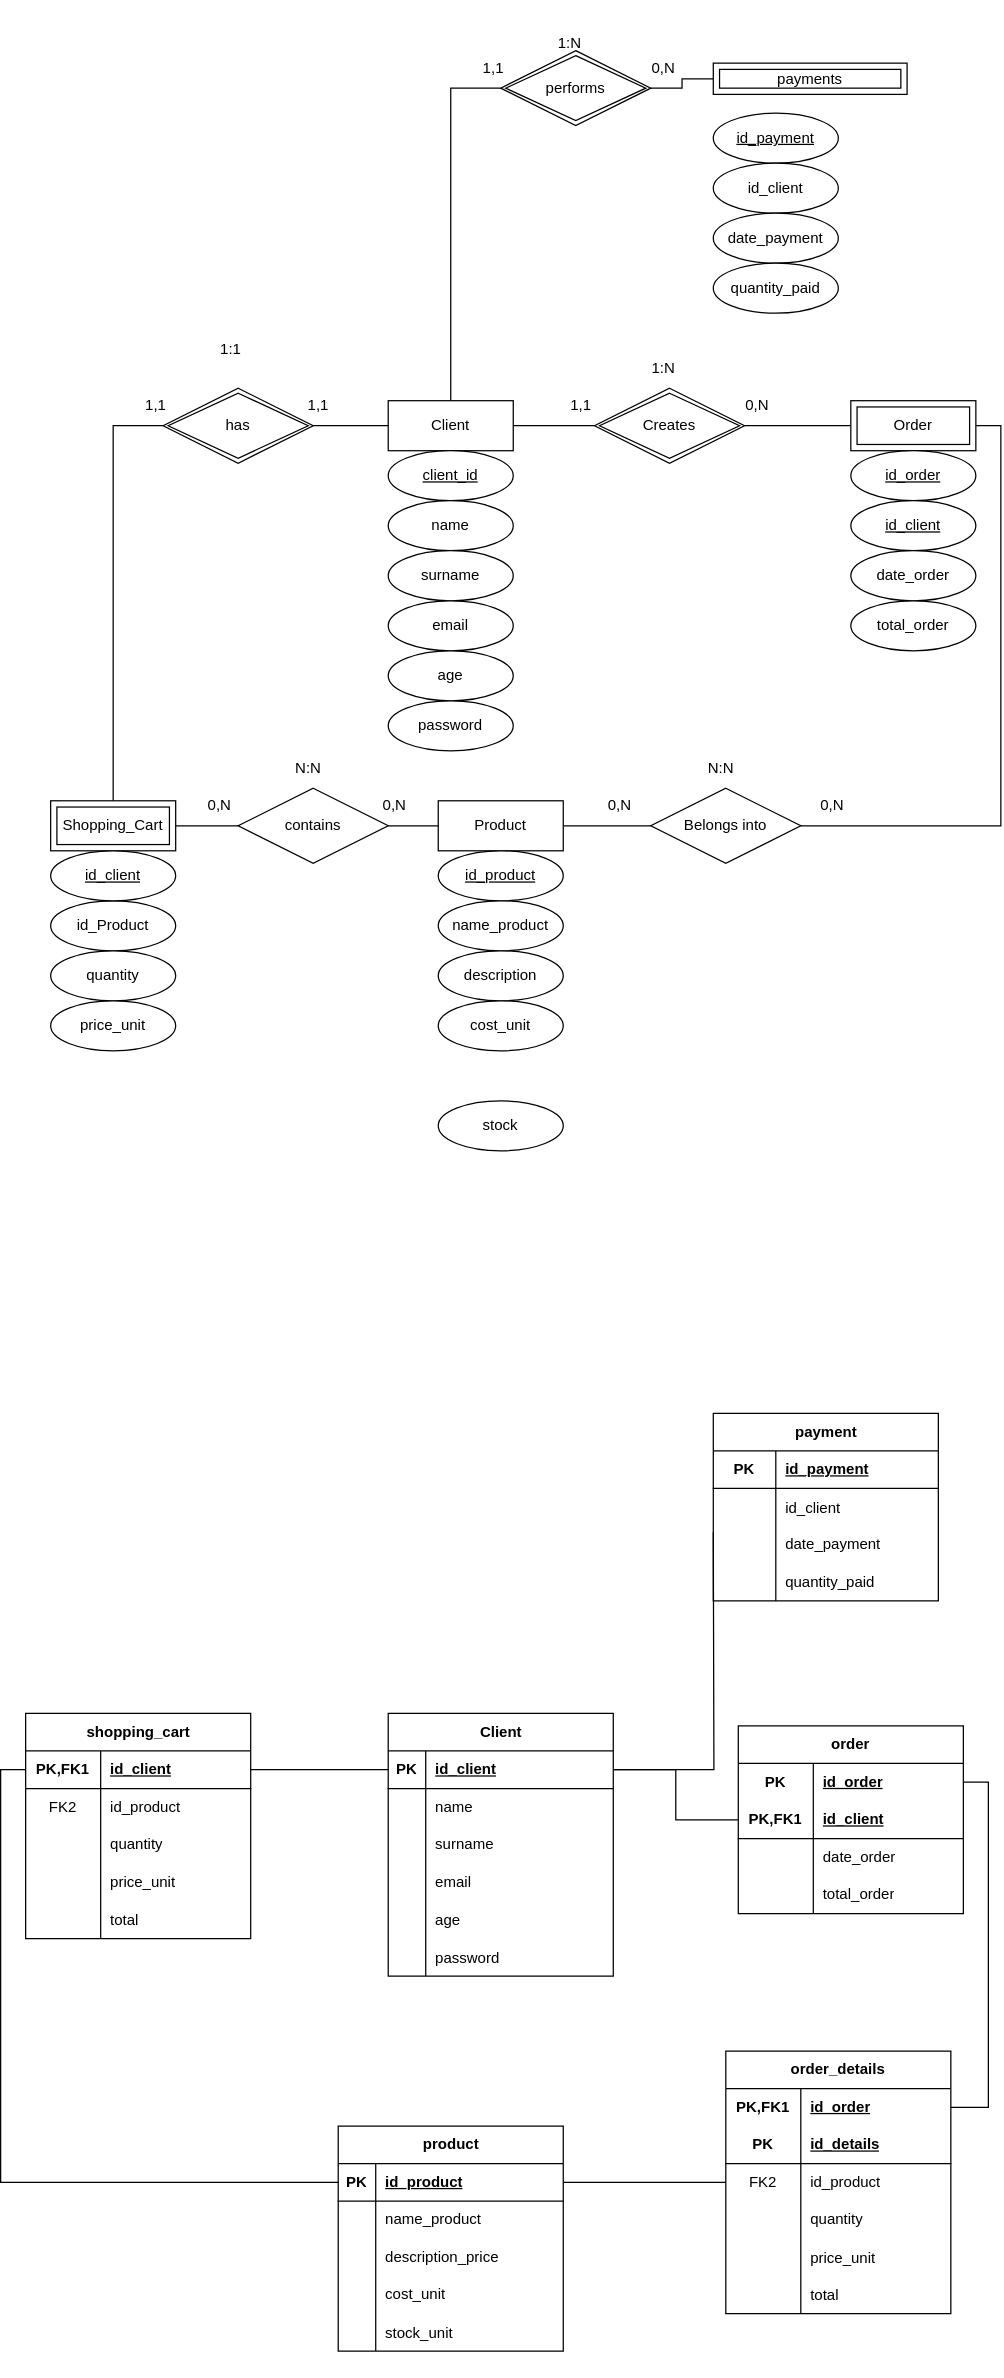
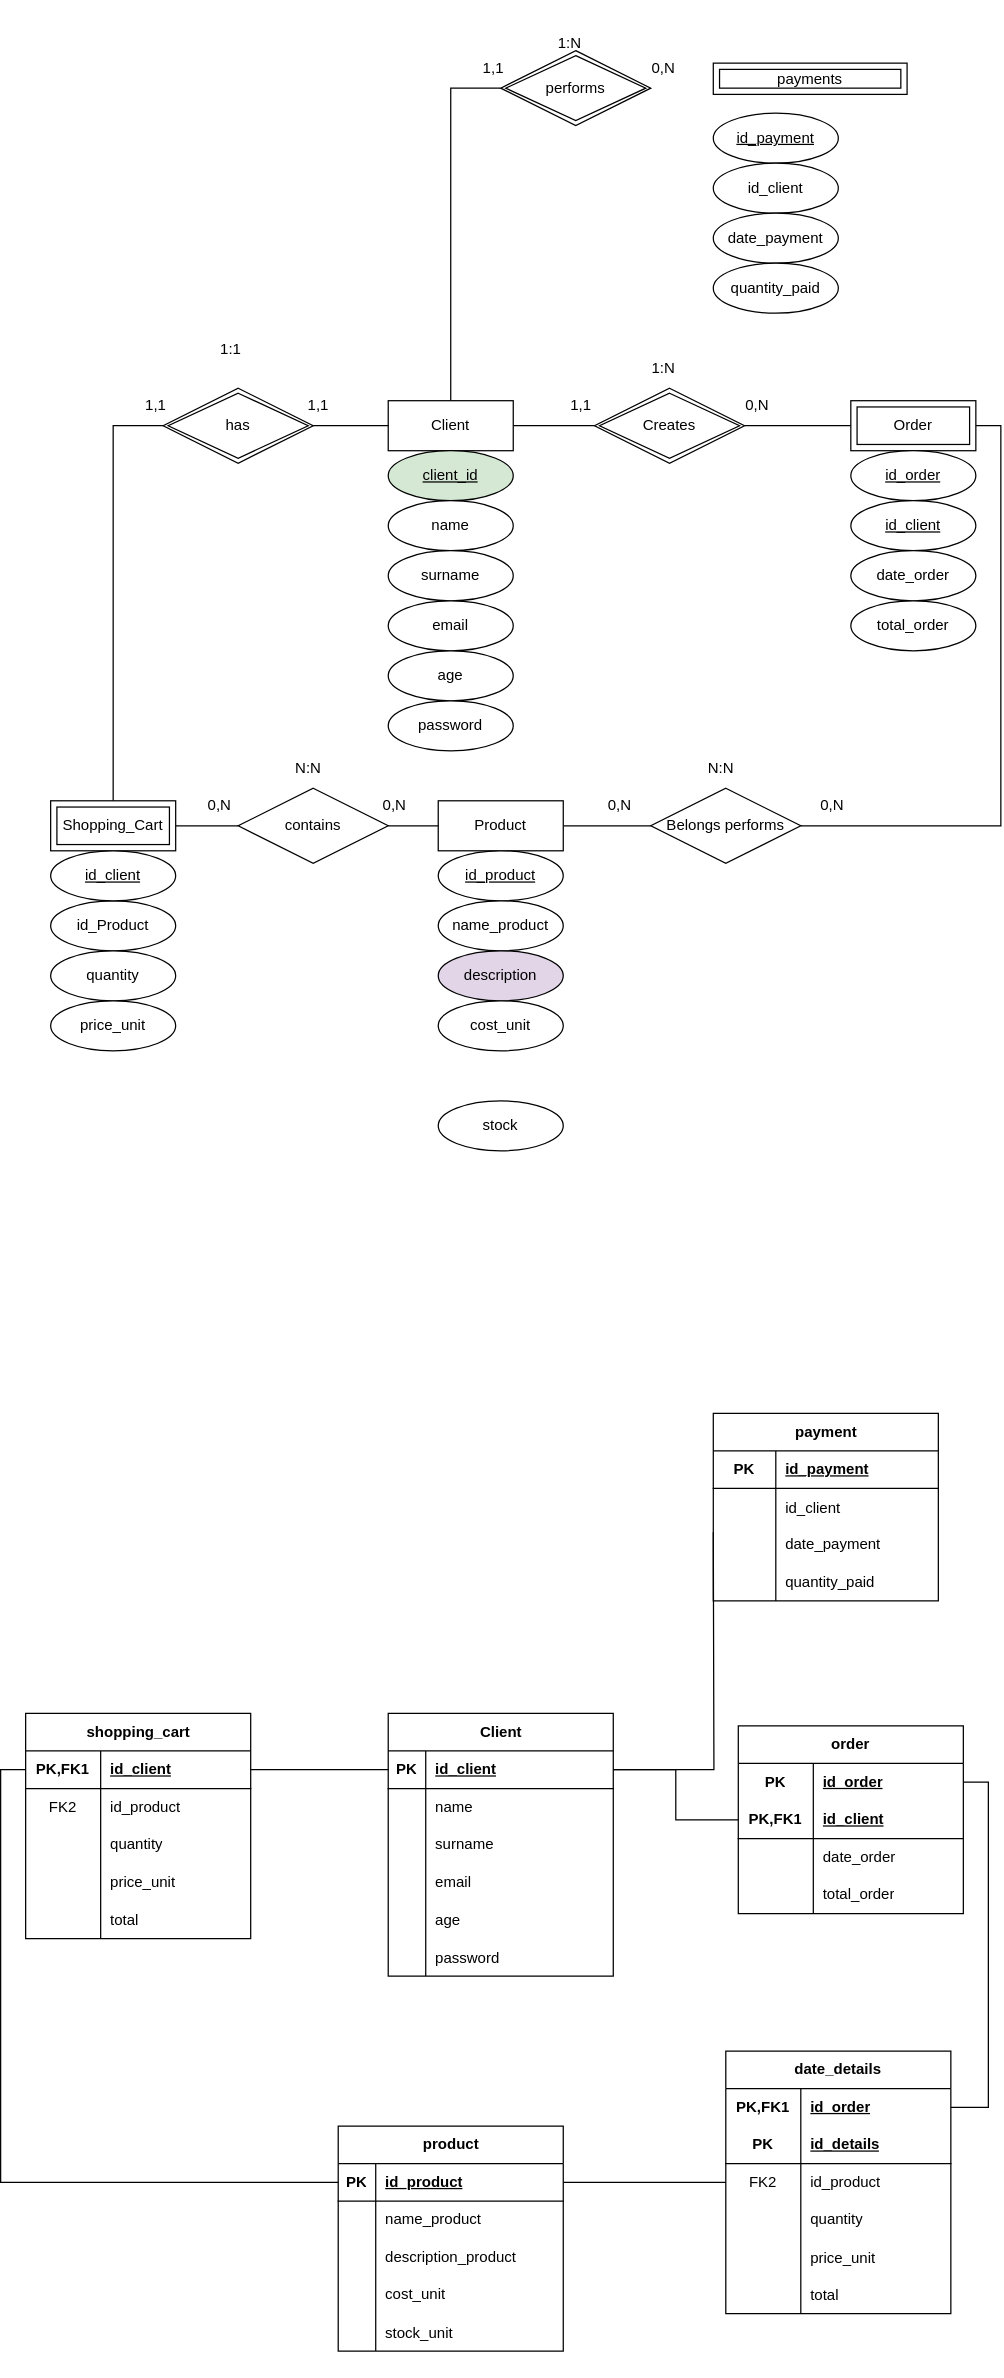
edge "payments" -- "performs": removed
node "client_id": fillcolor #ffffff -> #d5e8d4
node "Belongs into": label "Belongs into" -> "Belongs performs"
node "description": fillcolor #ffffff -> #e1d5e7
node "order_details": label "order_details" -> "date_details"
node "description_price": label "description_price" -> "description_product"
